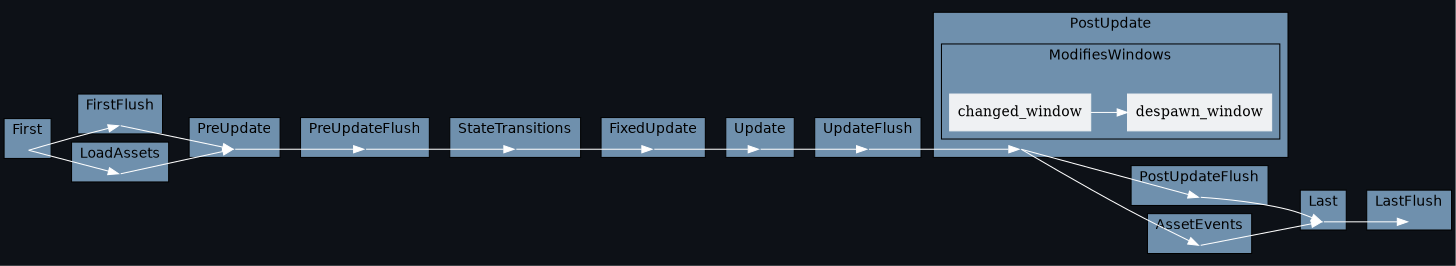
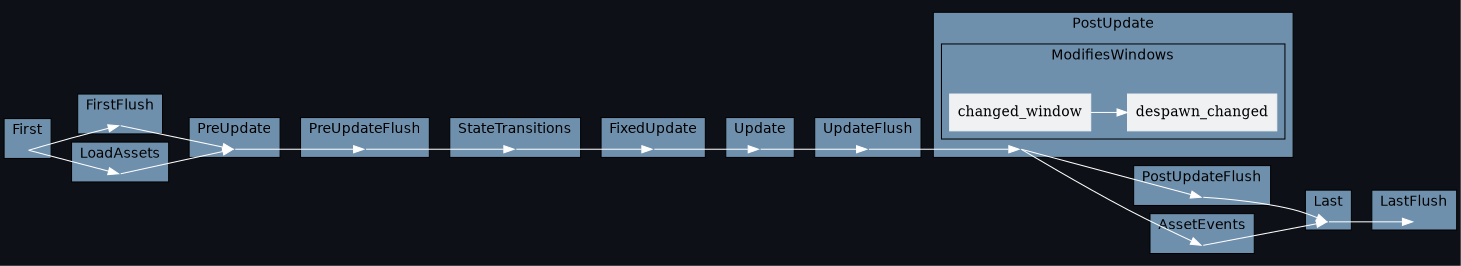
node "despawn_window": label "despawn_window" -> "despawn_changed"
